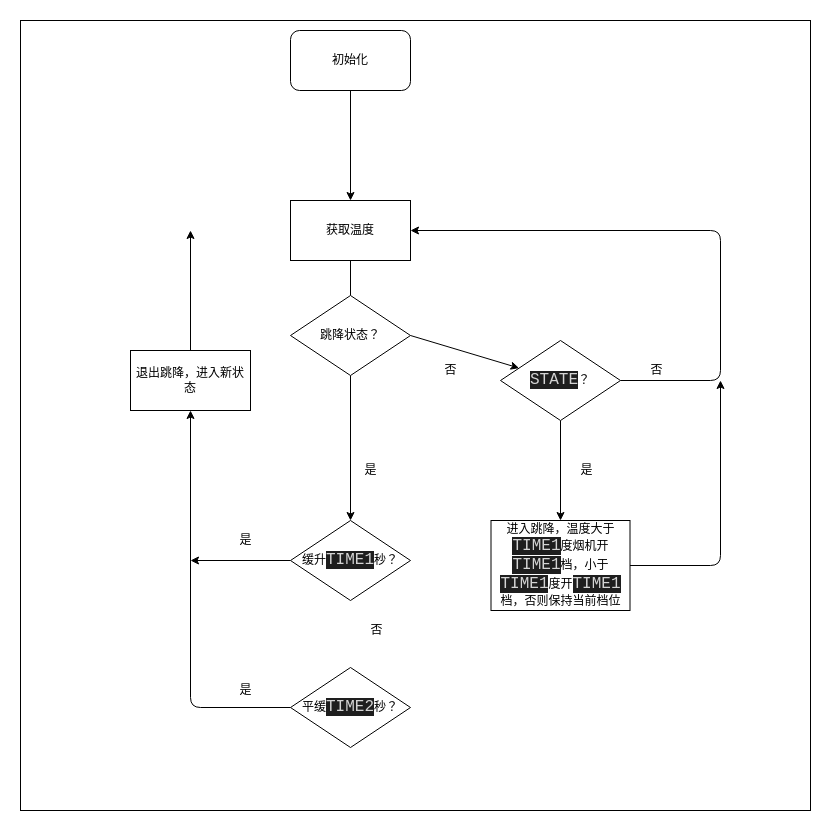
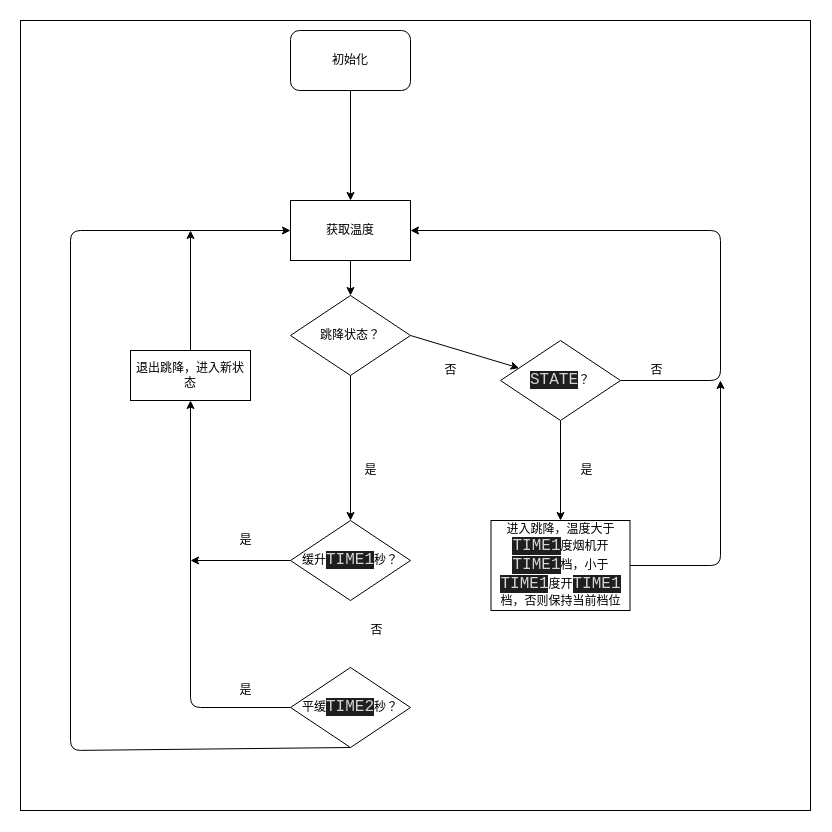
edge "获取温度" -- "跳降状态？": arrowhead none -> classic
node "退出跳降，进入新状态": size 120x60 -> 120x50
edge "平缓TIME2秒？" -> "获取温度": added
